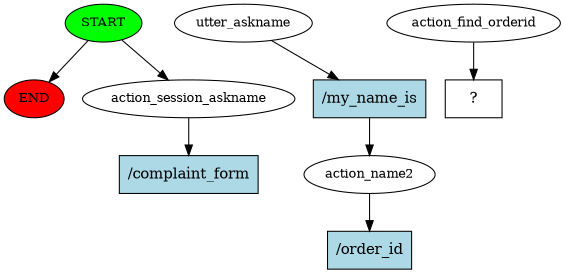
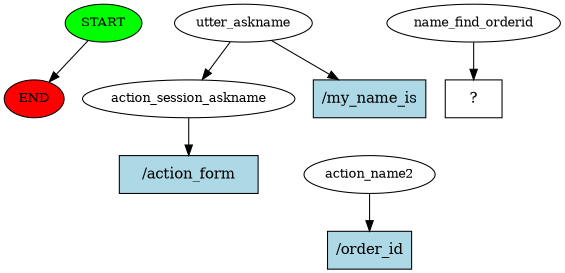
node "action_find_orderid": label "action_find_orderid" -> "name_find_orderid"
edge "START" -> "action_session_askname": now "utter_askname" -> "action_session_askname"
edge "/my_name_is" -> "action_name2": removed
node "/complaint_form": label "/complaint_form" -> "/action_form"
